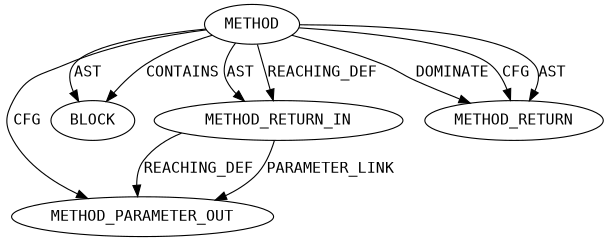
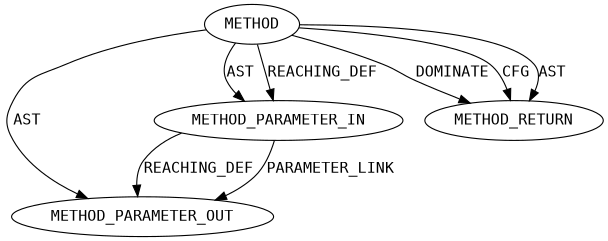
edge "METHOD" -> "METHOD_PARAMETER_OUT": label "CFG" -> "AST"
node "BLOCK": removed
node "METHOD_RETURN_IN": label "METHOD_RETURN_IN" -> "METHOD_PARAMETER_IN"
